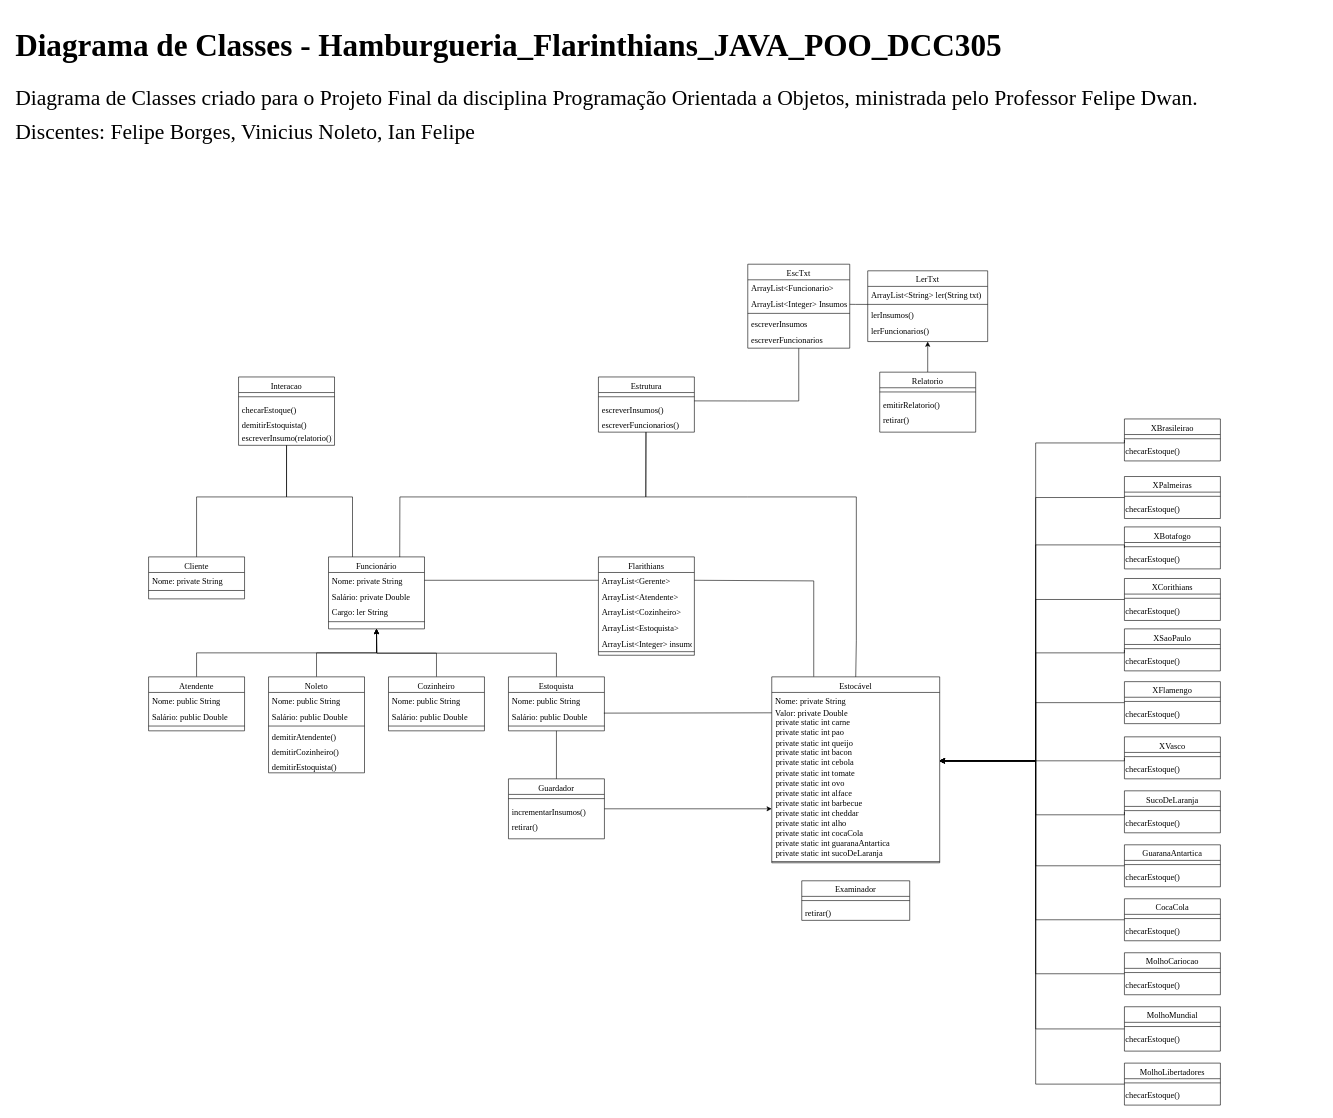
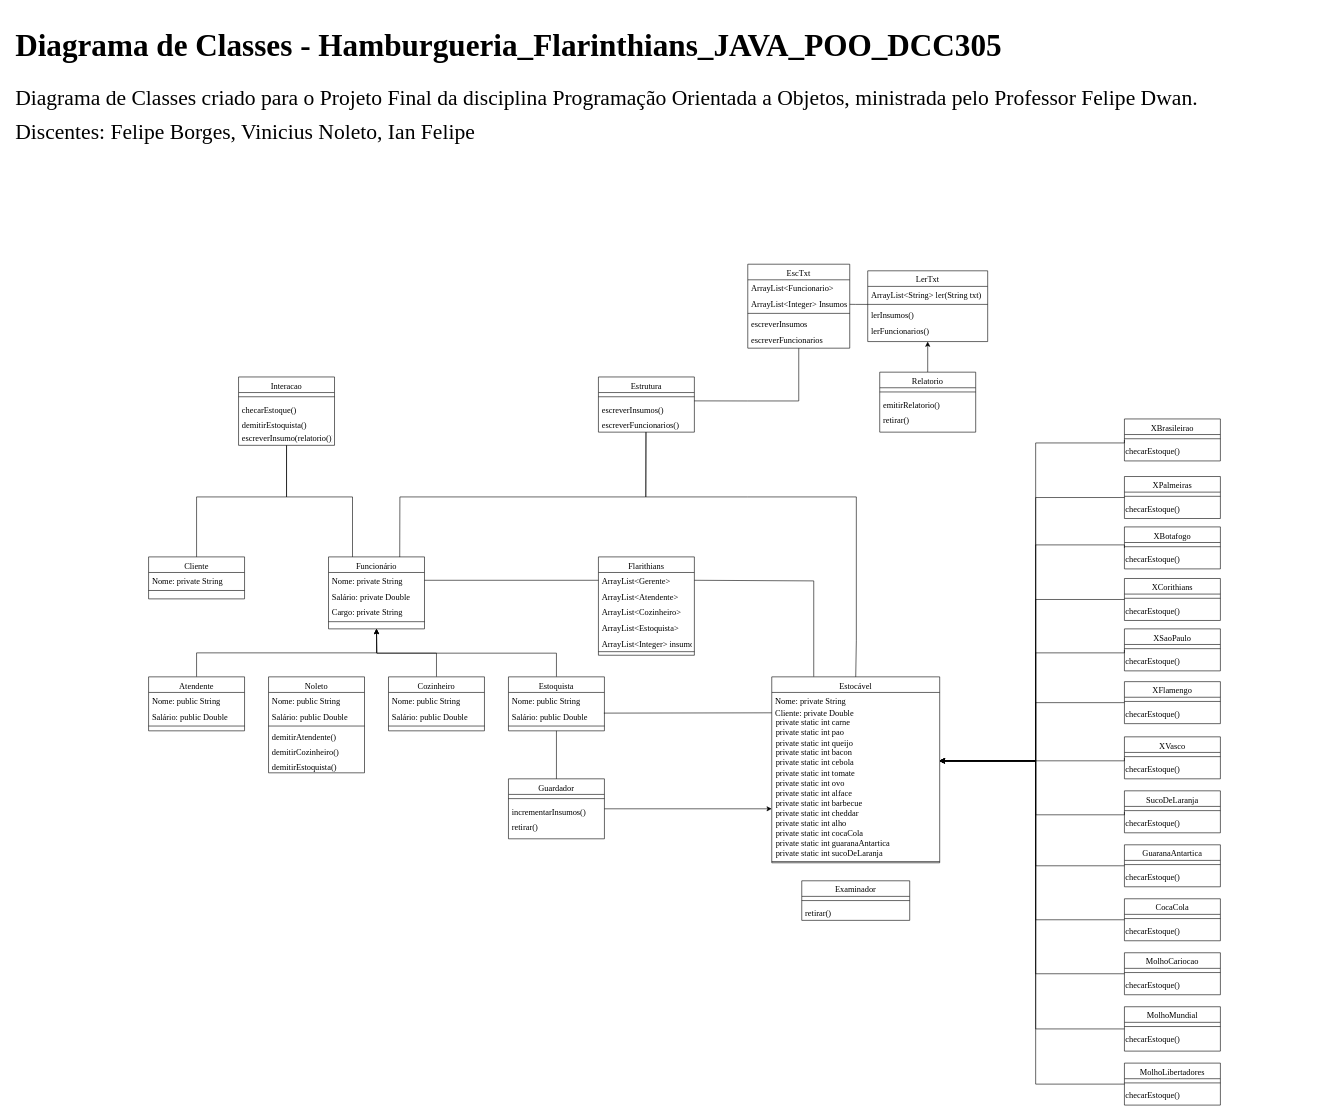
node "Cargo: ler String": label "Cargo: ler String" -> "Cargo: private String"
edge "Noleto" -> "Funcionário": removed
node "Valor: private Double": label "Valor: private Double" -> "Cliente: private Double"
